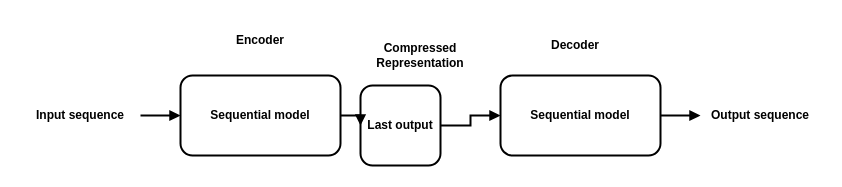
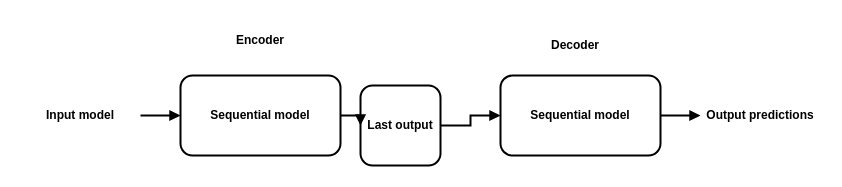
node "Compressed Representation": removed
node "Input sequence": label "Input sequence" -> "Input model"
node "Output sequence": label "Output sequence" -> "Output predictions"
